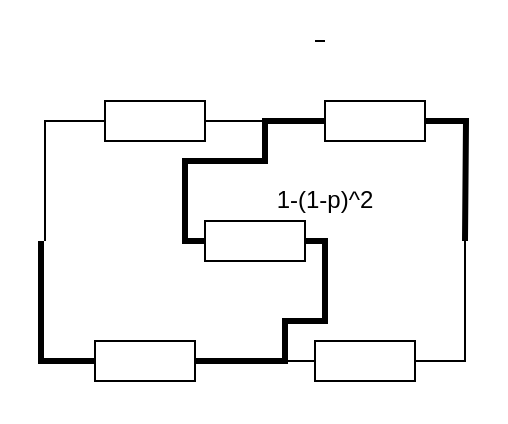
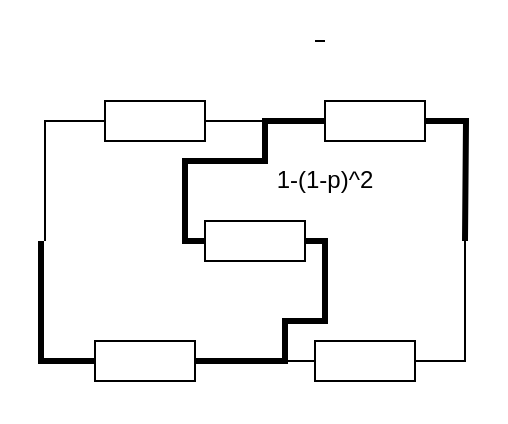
node "1-(1-p)^2": moved (325, 201) -> (325, 181)
